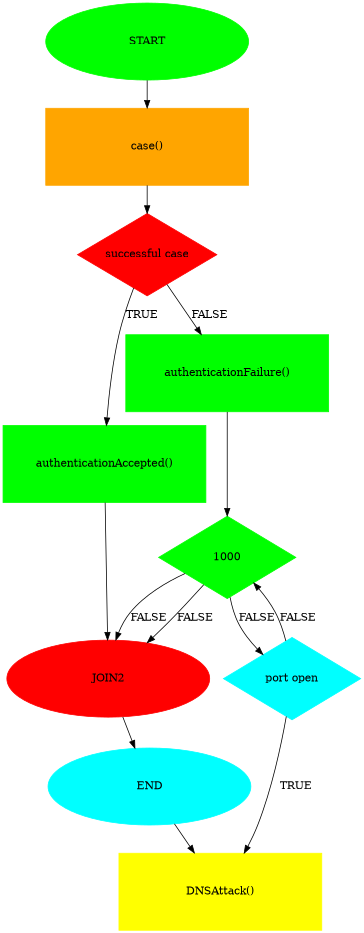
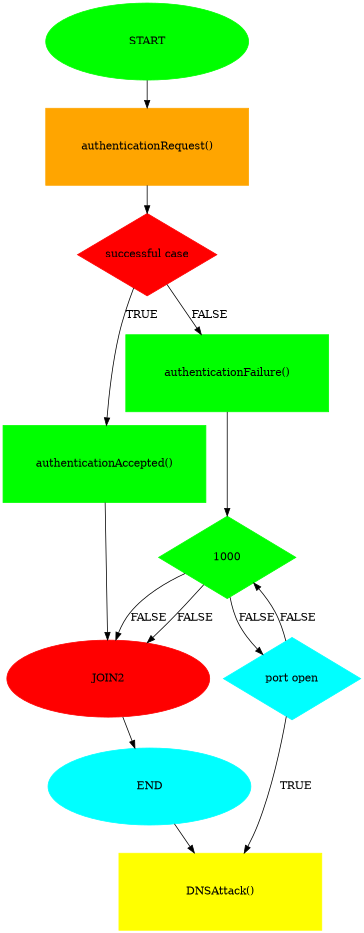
node "case()": label "case()" -> "authenticationRequest()"
